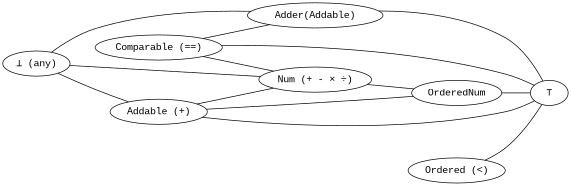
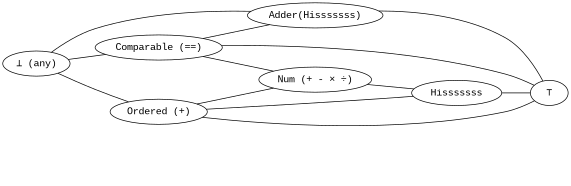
node "Adder(Addable)": label "Adder(Addable)" -> "Adder(Hisssssss)"
edge "⊥ (any)" -- "Num (+ - × ÷)": now "⊥ (any)" -- "Comparable (==)"
node "OrderedNum": label "OrderedNum" -> "Hisssssss"
node "Addable (+)": label "Addable (+)" -> "Ordered (+)"
node "Ordered (<)": removed
